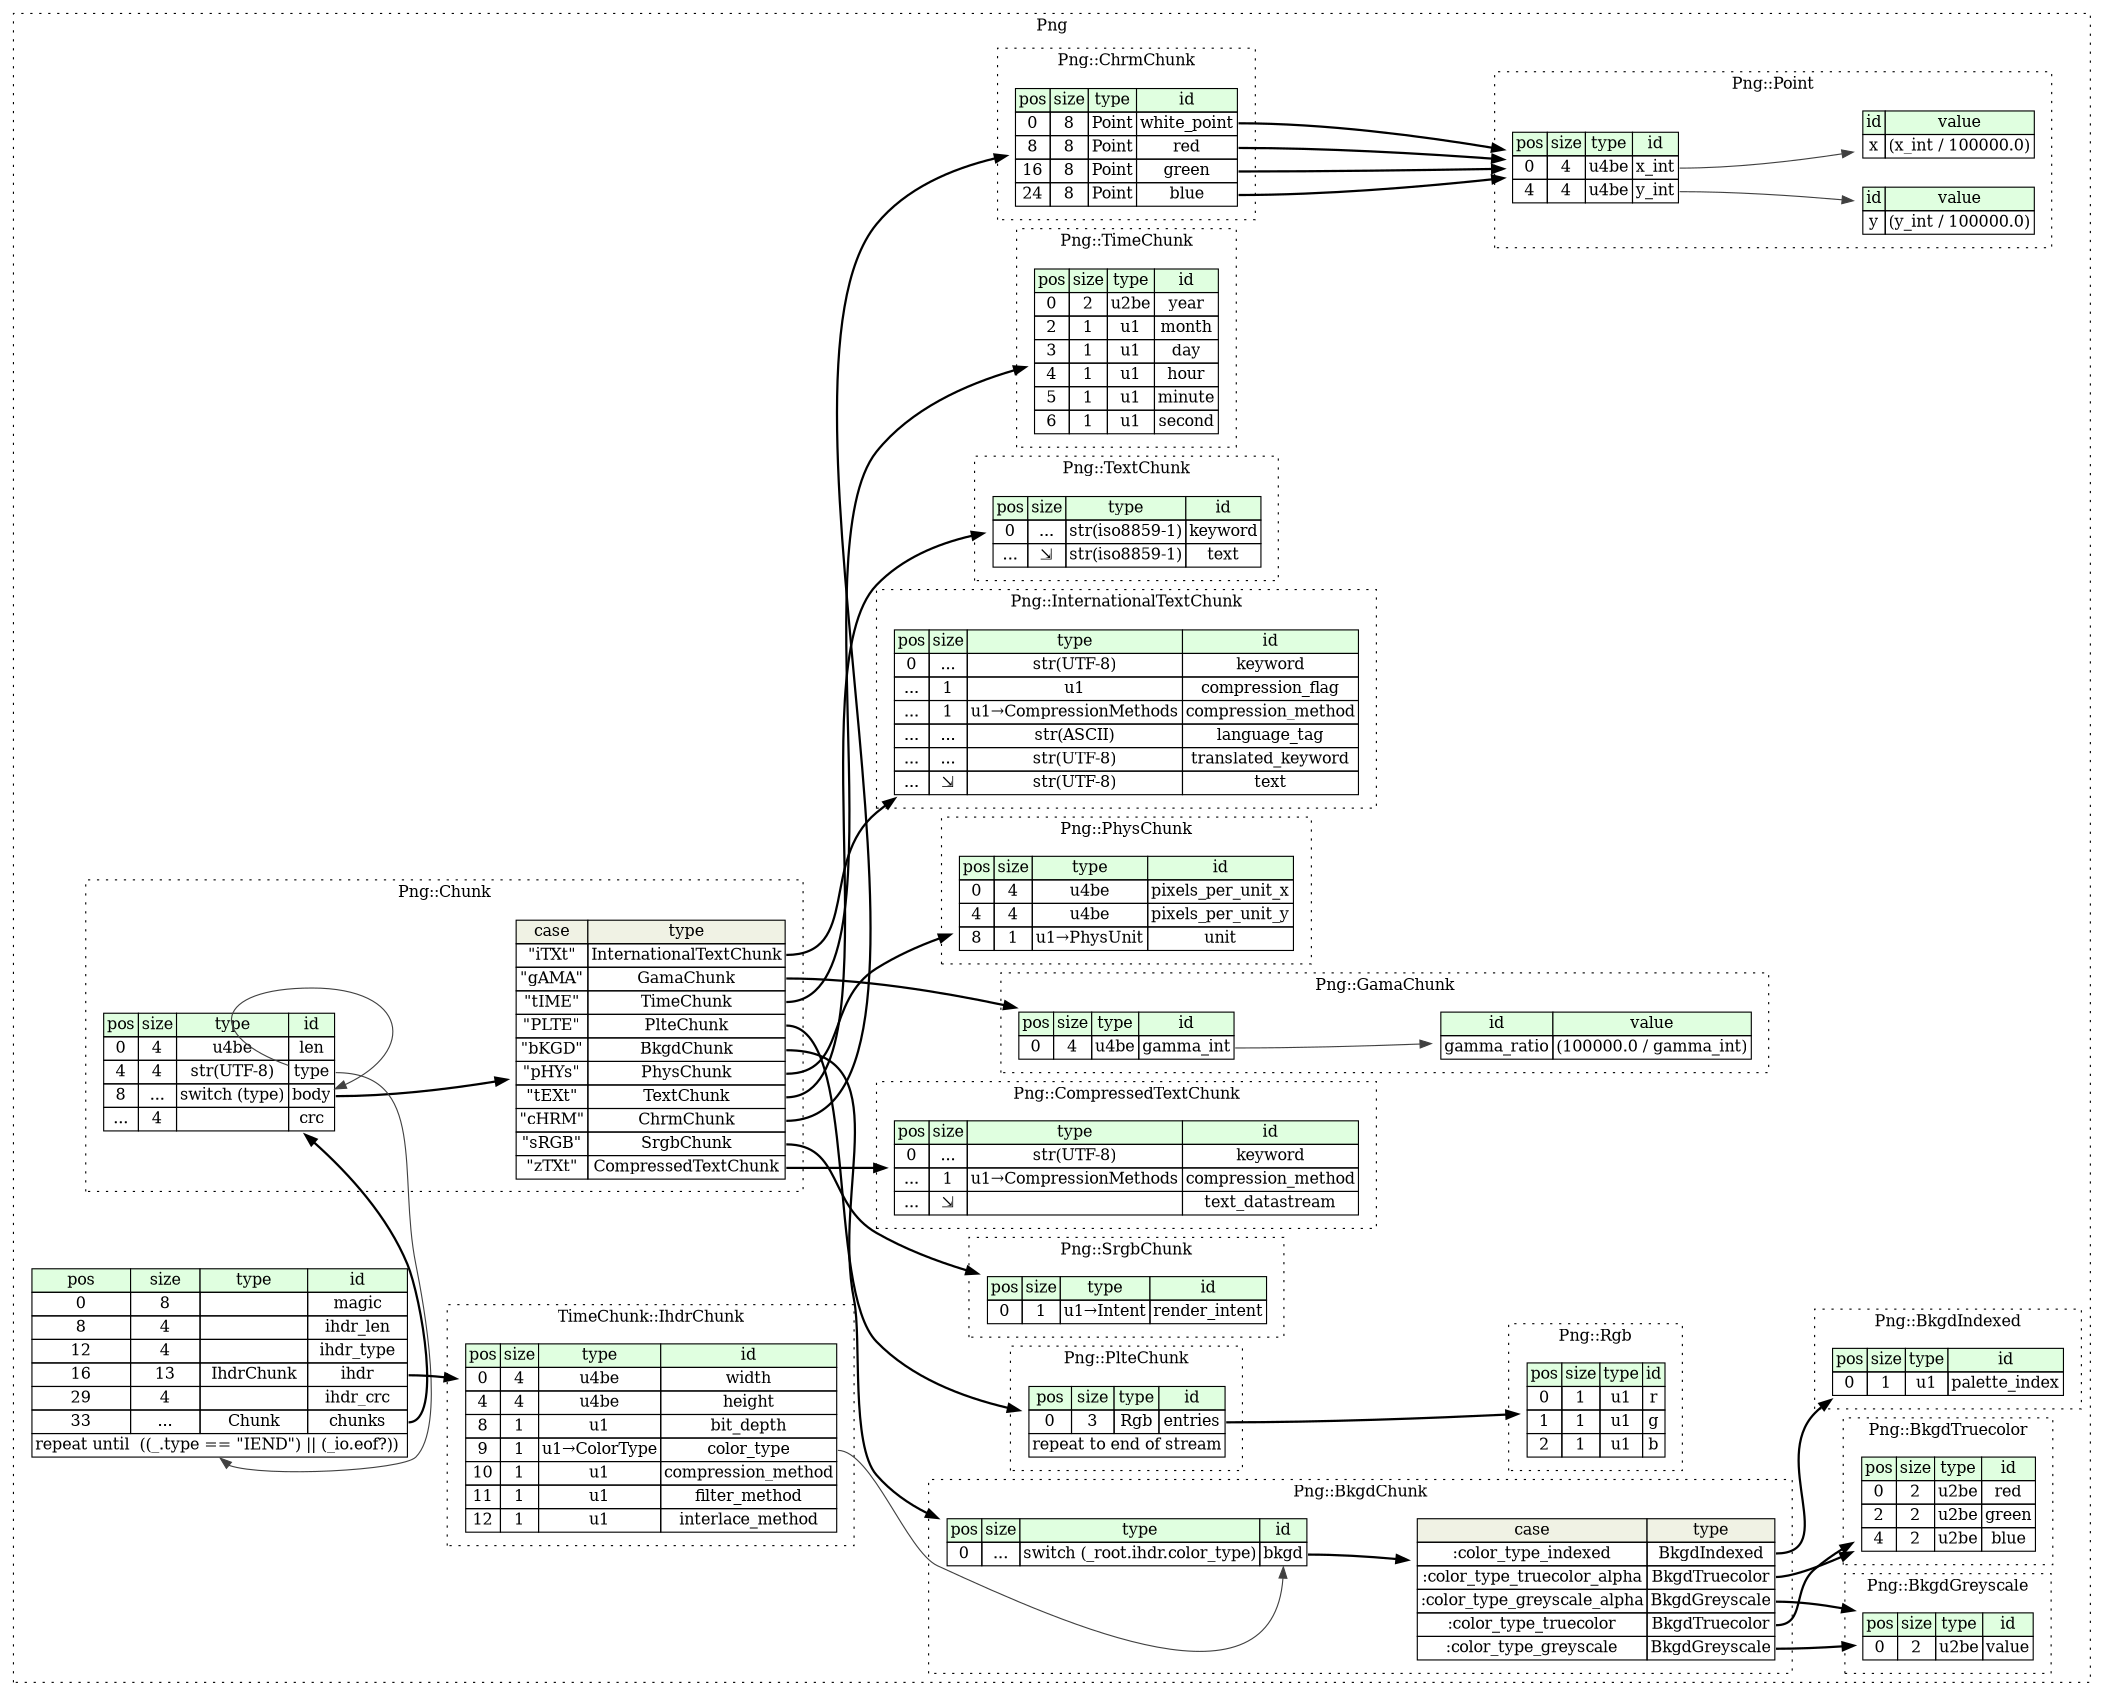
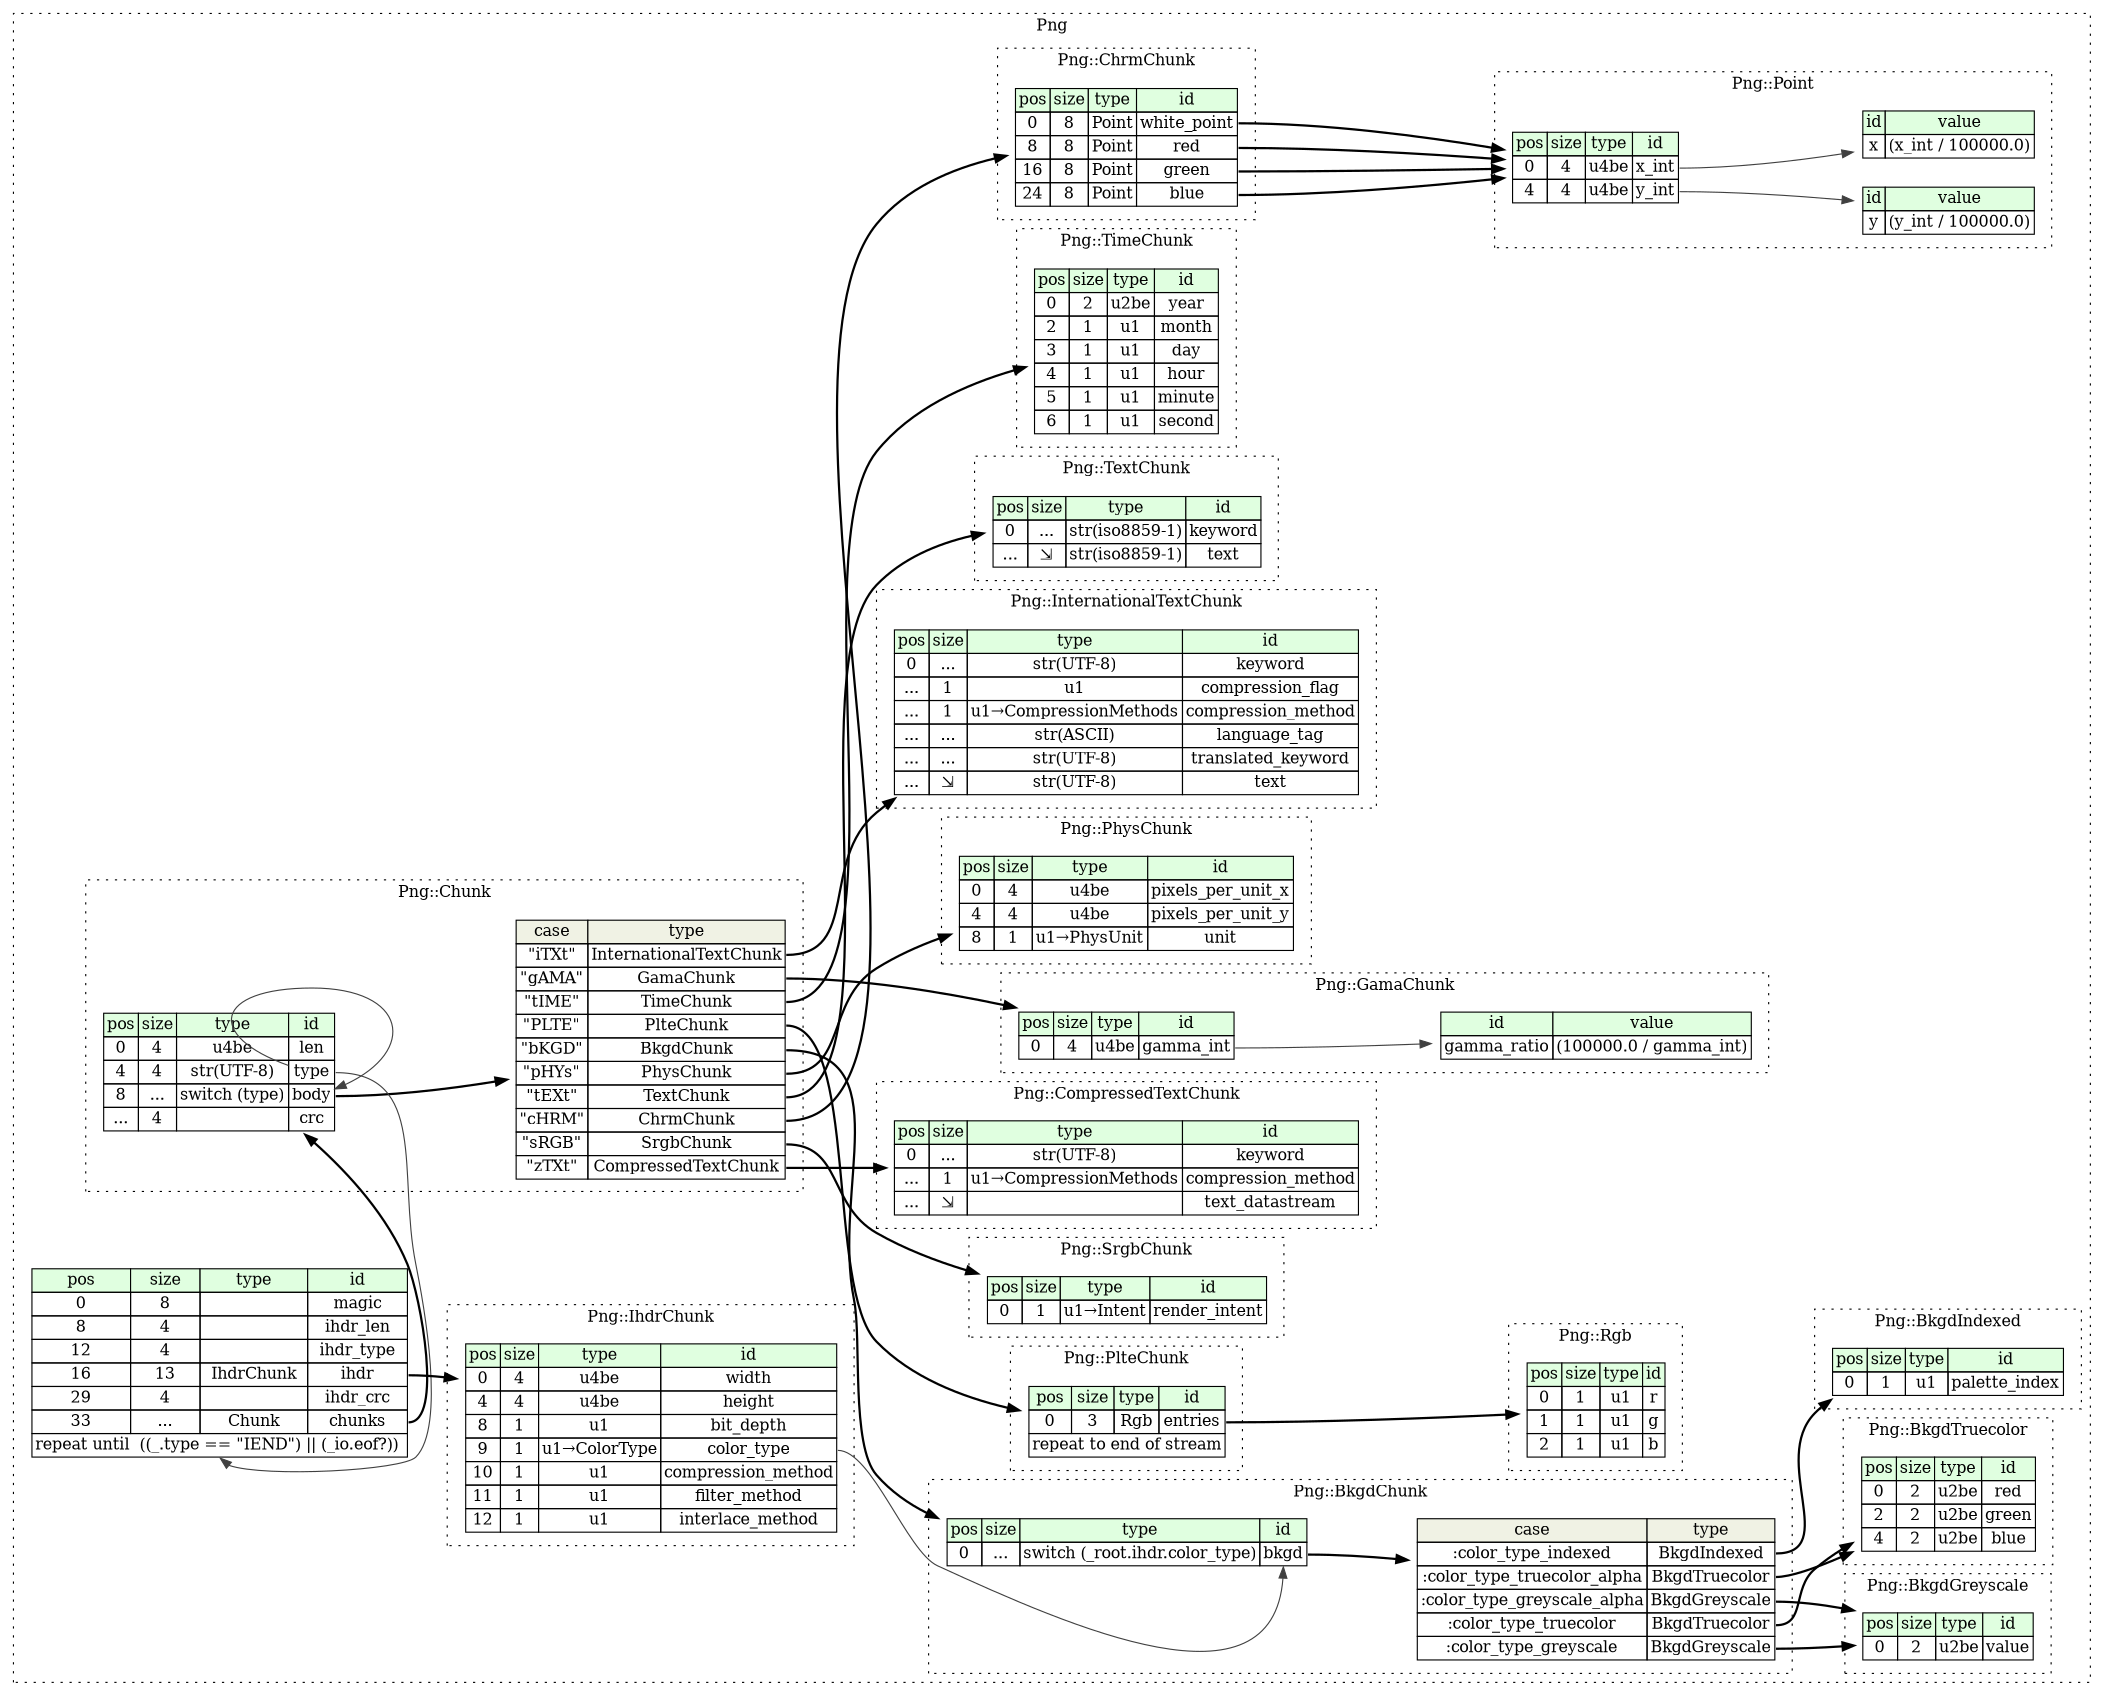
cluster "TimeChunk::IhdrChunk": label "TimeChunk::IhdrChunk" -> "Png::IhdrChunk"
